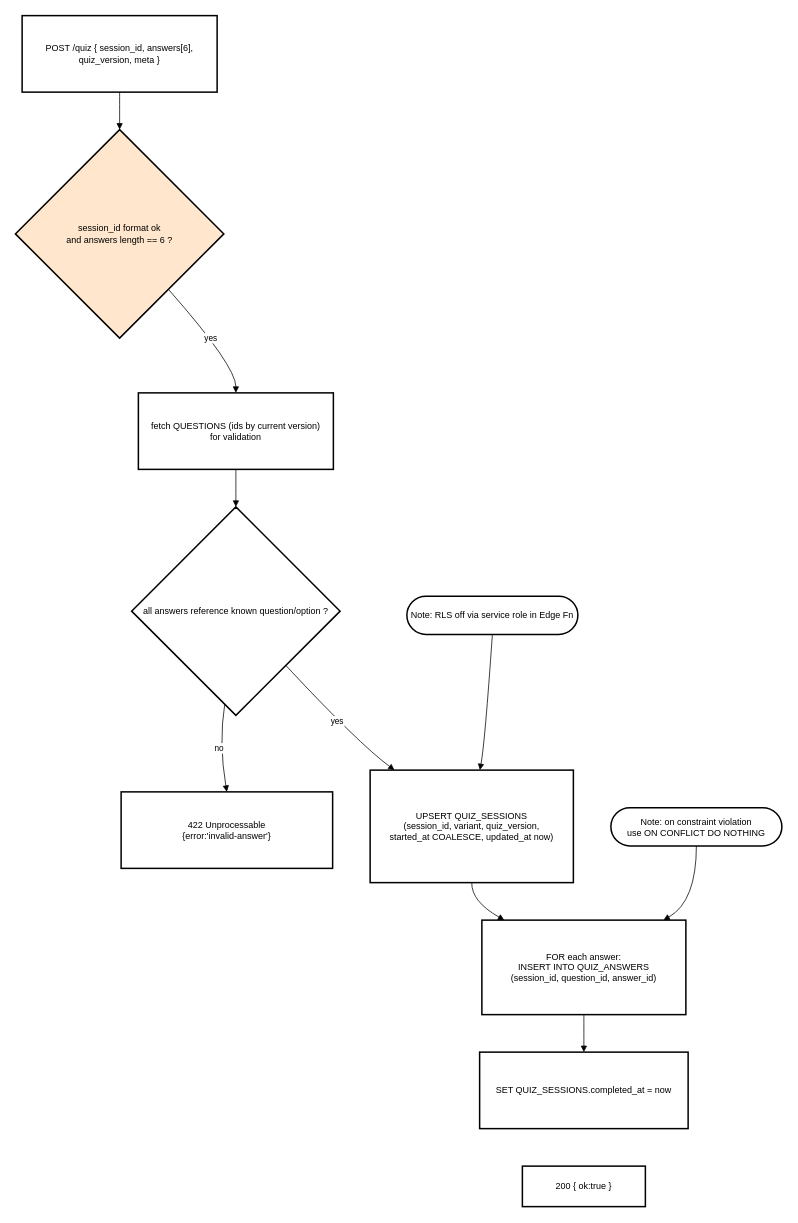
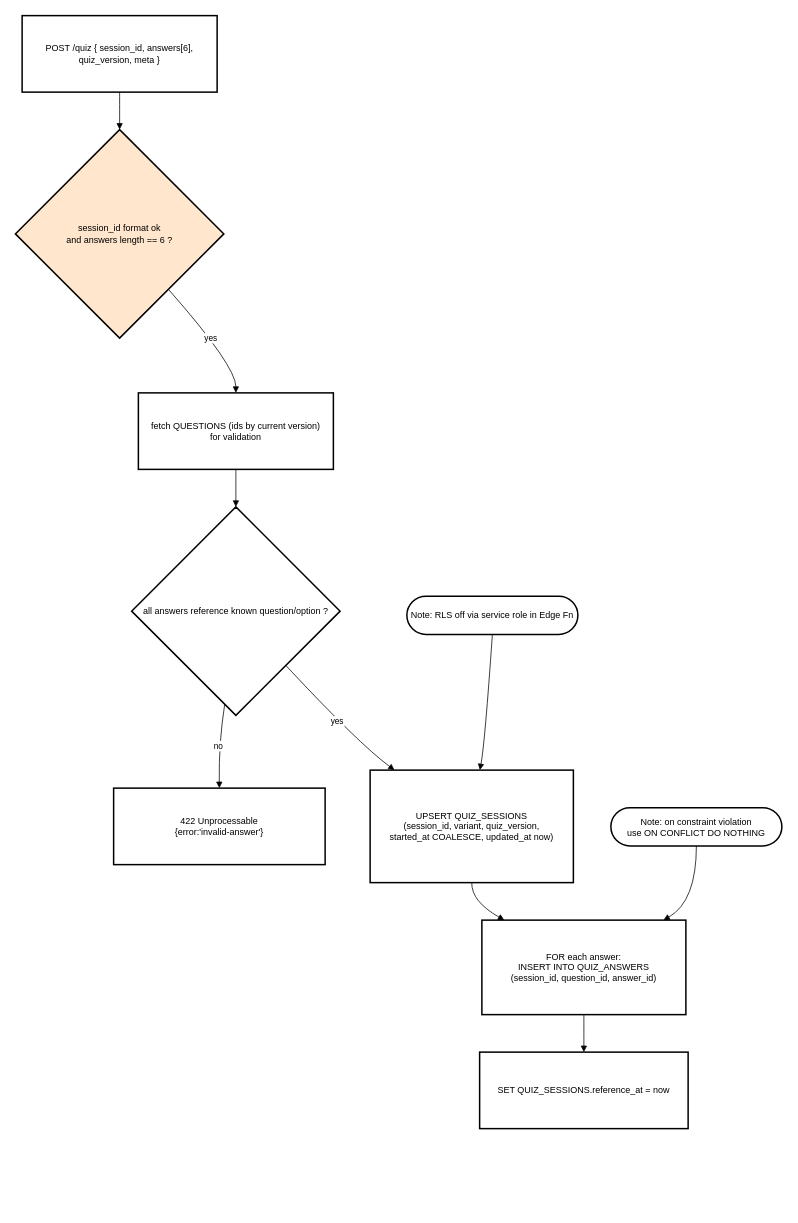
node "422 Unprocessable {error:'invalid-answer'}": moved (227, 830) -> (219, 826)
node "SET QUIZ_SESSIONS.completed_at = now": label "SET QUIZ_SESSIONS.completed_at = now" -> "SET QUIZ_SESSIONS.reference_at = now"
node "200 { ok:true }": removed
